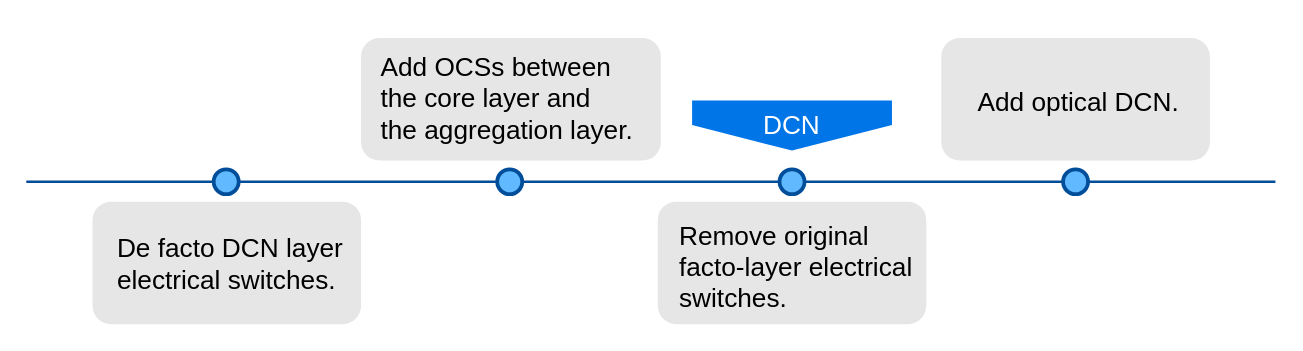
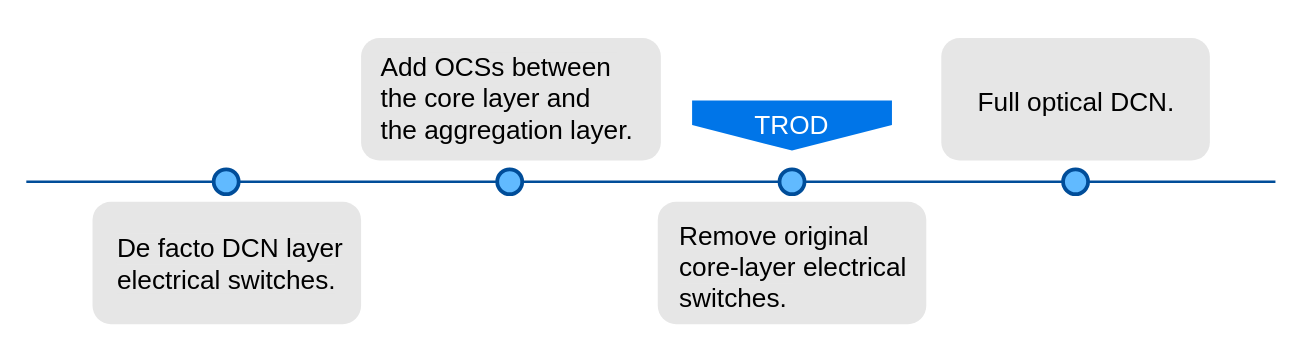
node "Add optical DCN.": label "Add optical DCN." -> "Full optical DCN."
node "DCN": label "DCN" -> "TROD"
node "Remove original facto-layer electrical switches.": label "Remove original facto-layer electrical switches." -> "Remove original core-layer electrical switches."
